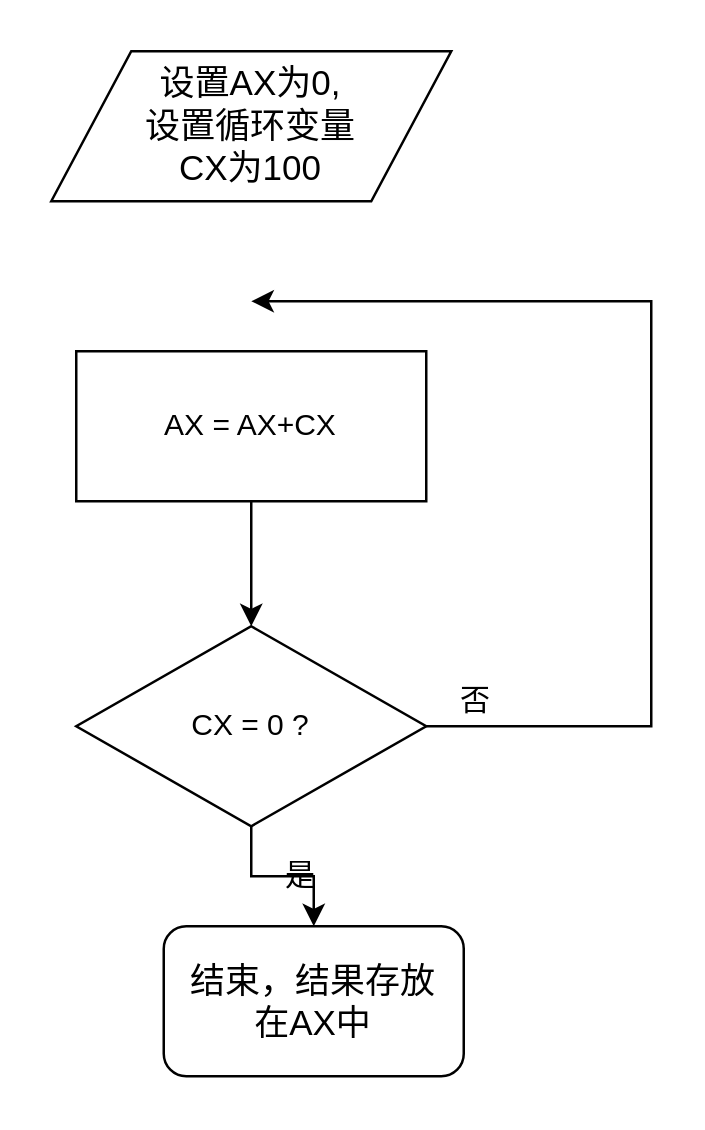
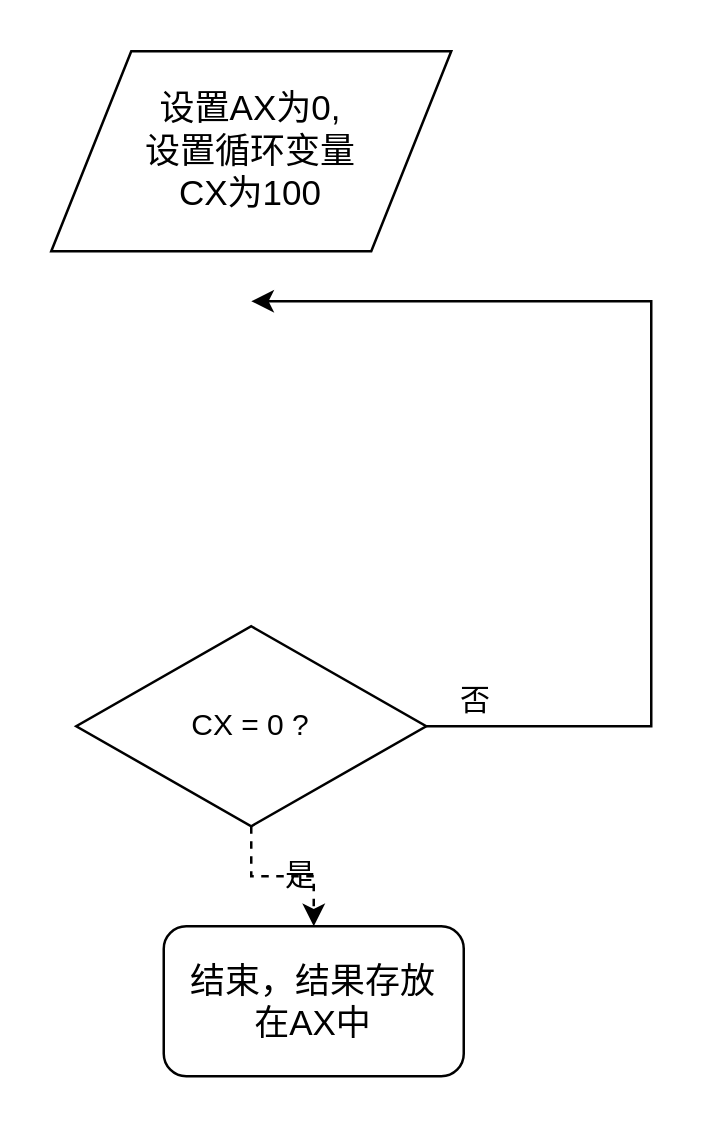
node "设置AX为0, 设置循环变量 CX为100": size 400x150 -> 400x200
node "AX = AX+CX": removed
edge "AX = AX+CX" -> "CX = 0 ?": removed
edge "CX = 0 ?" -> "结束，结果存放 在AX中": style solid -> dashed
